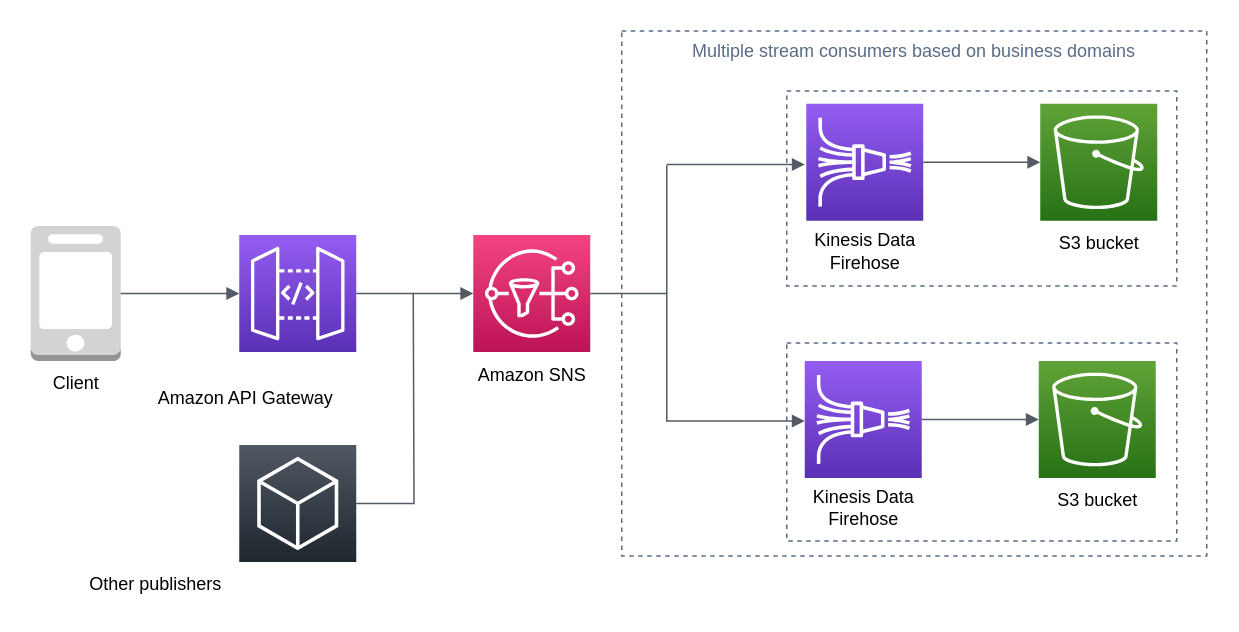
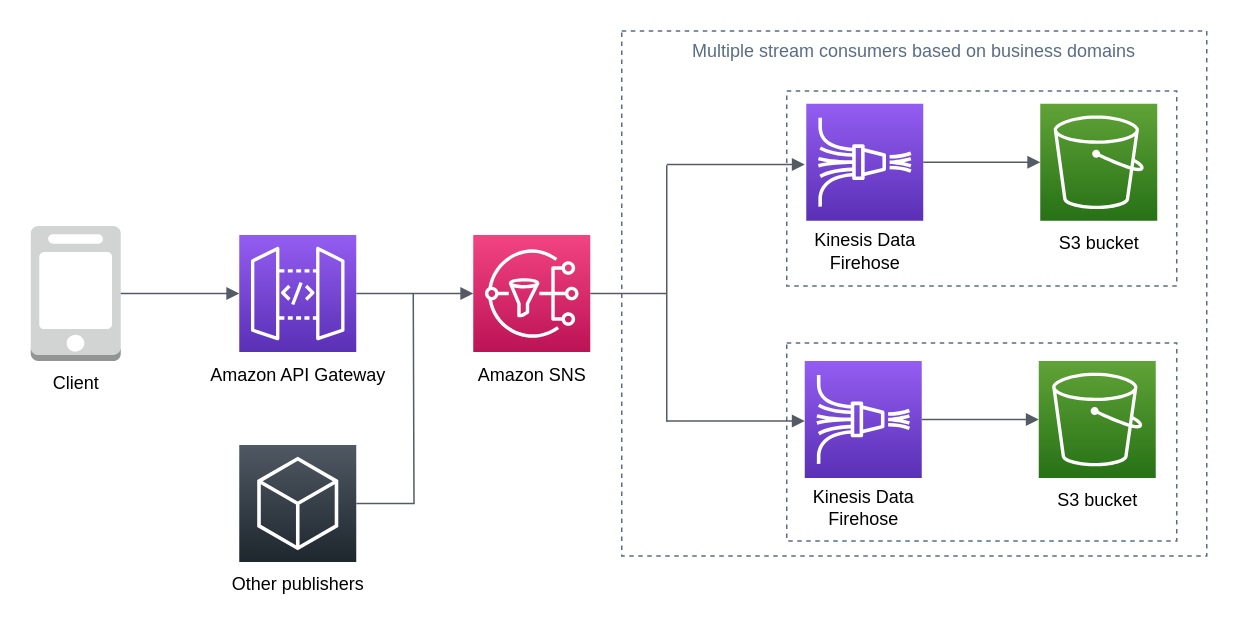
node "Amazon API Gateway": moved (245, 398) -> (298, 376)
node "Other publishers": moved (155, 584) -> (298, 584)
